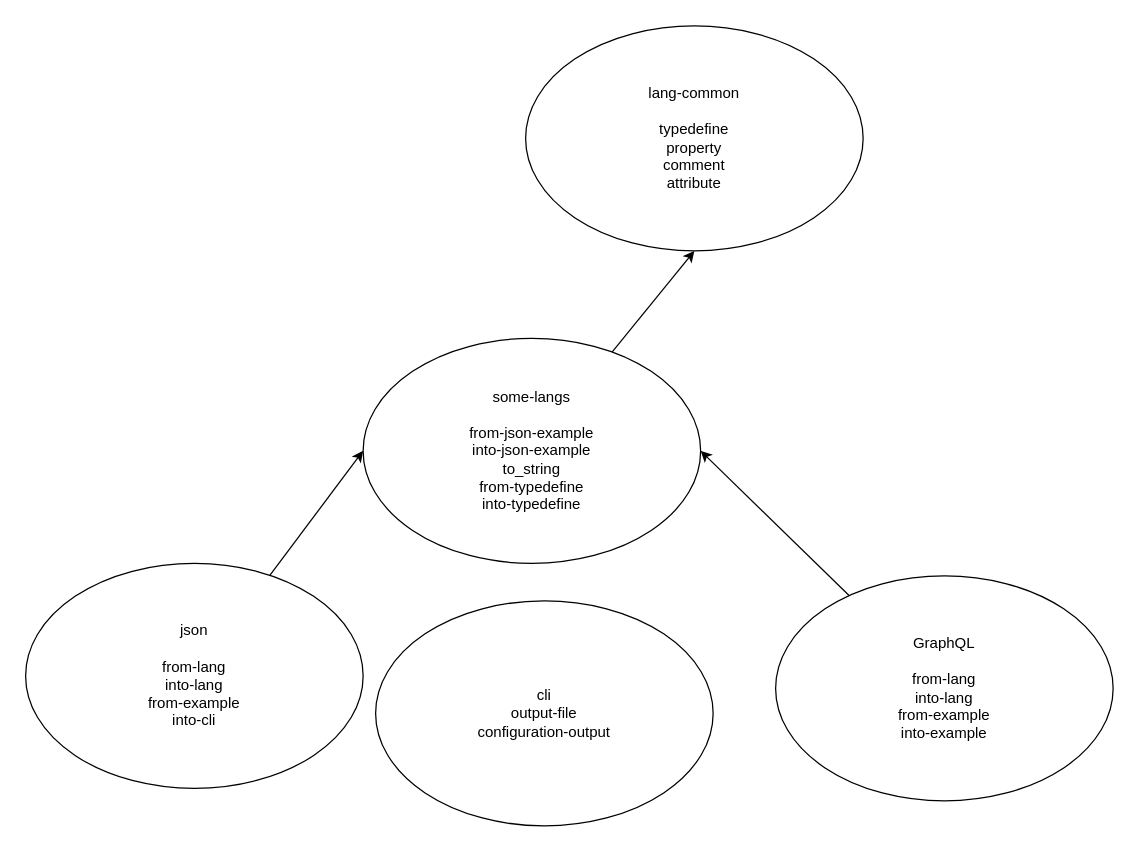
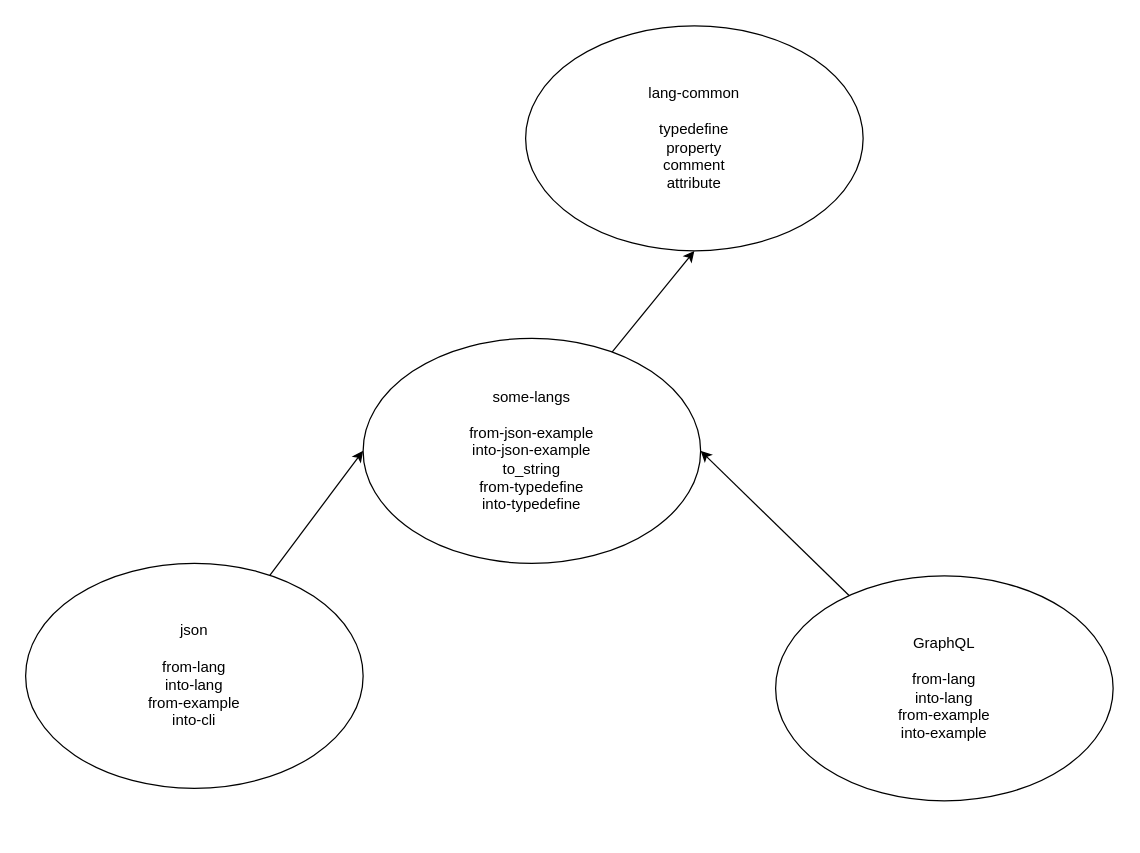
node "cli output-file configuration-output": removed
